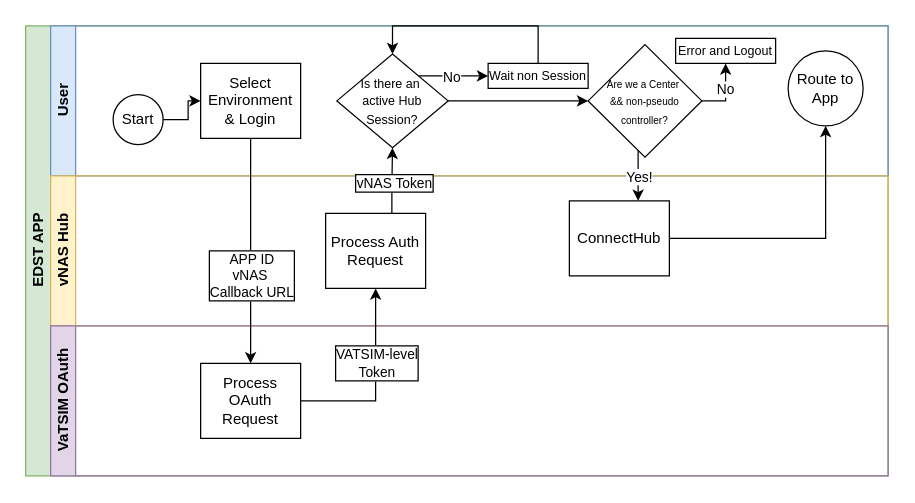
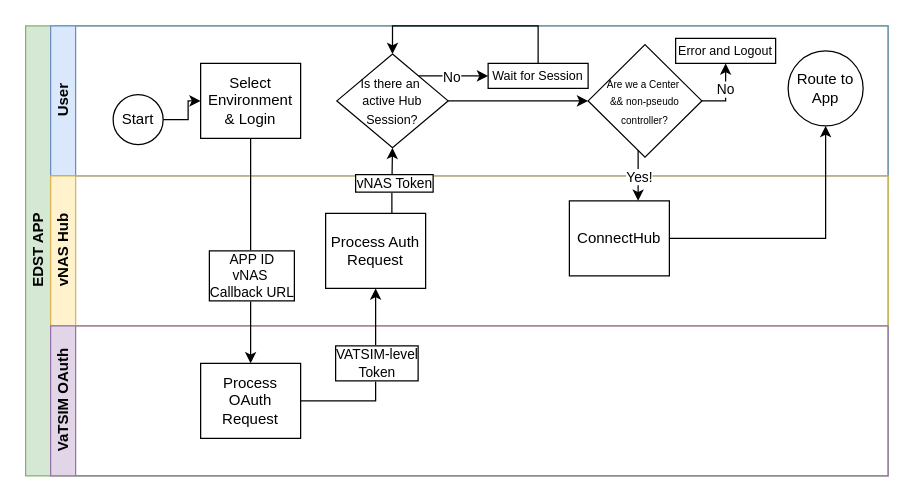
node "Wait non Session": label "Wait non Session" -> "Wait for Session"
